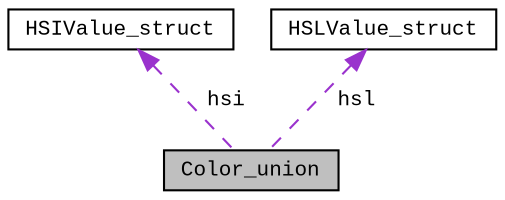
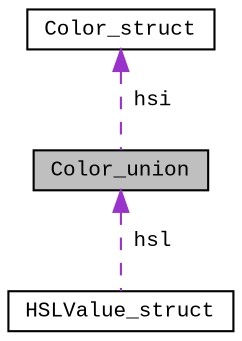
node "HSIValue_struct": label "HSIValue_struct" -> "Color_struct"
edge "Color_union" -> "HSLValue_struct": reversed
